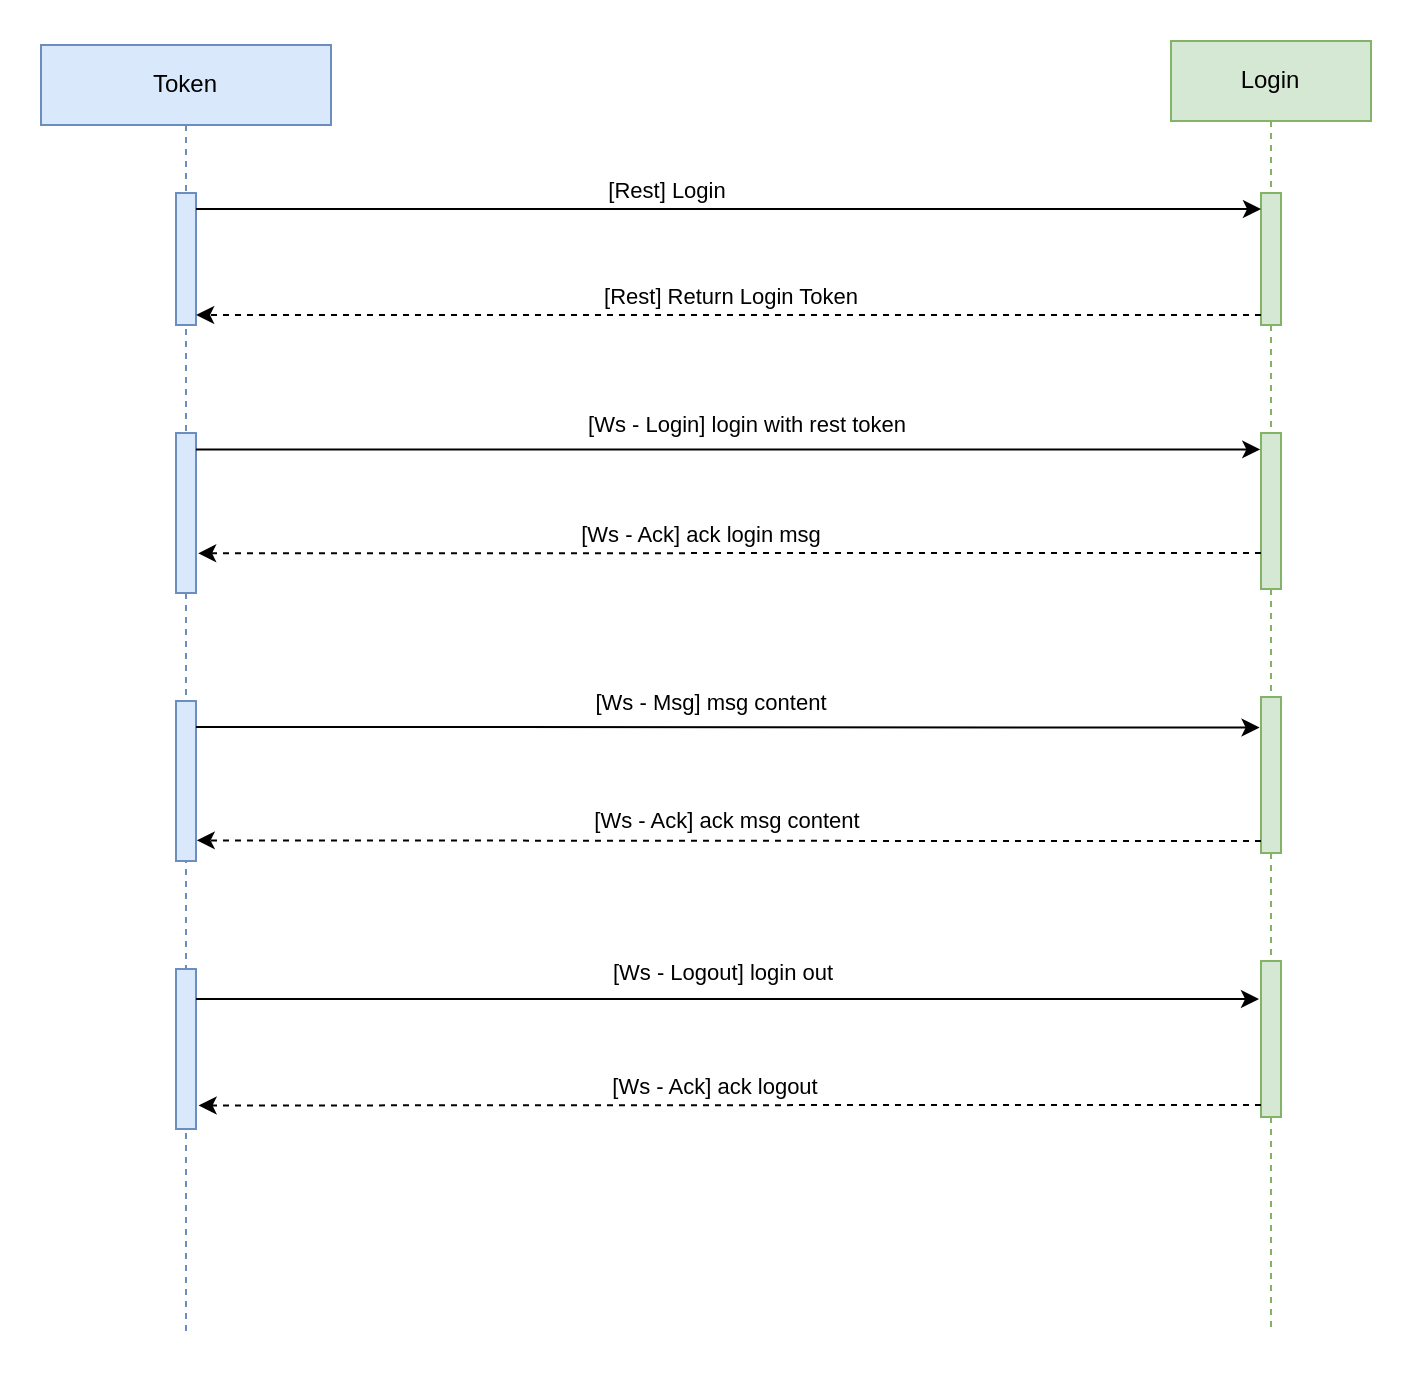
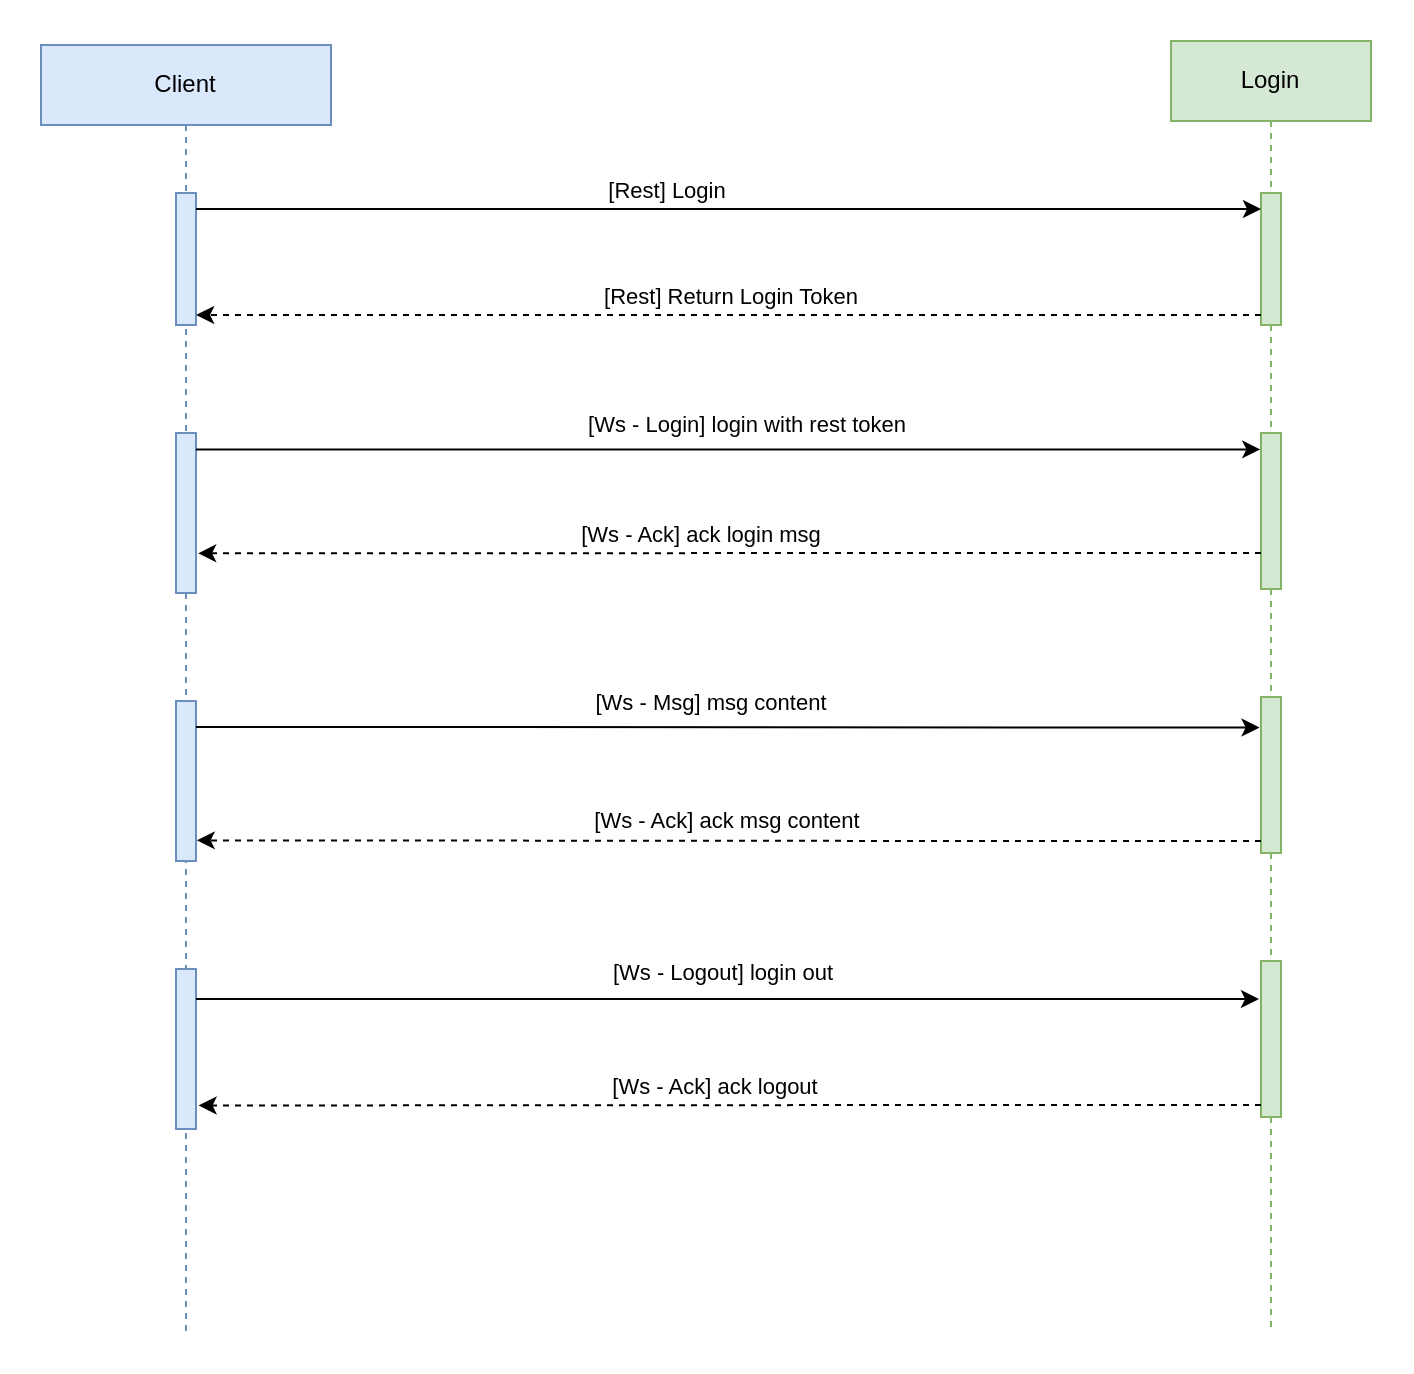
node "Token": label "Token" -> "Client"
